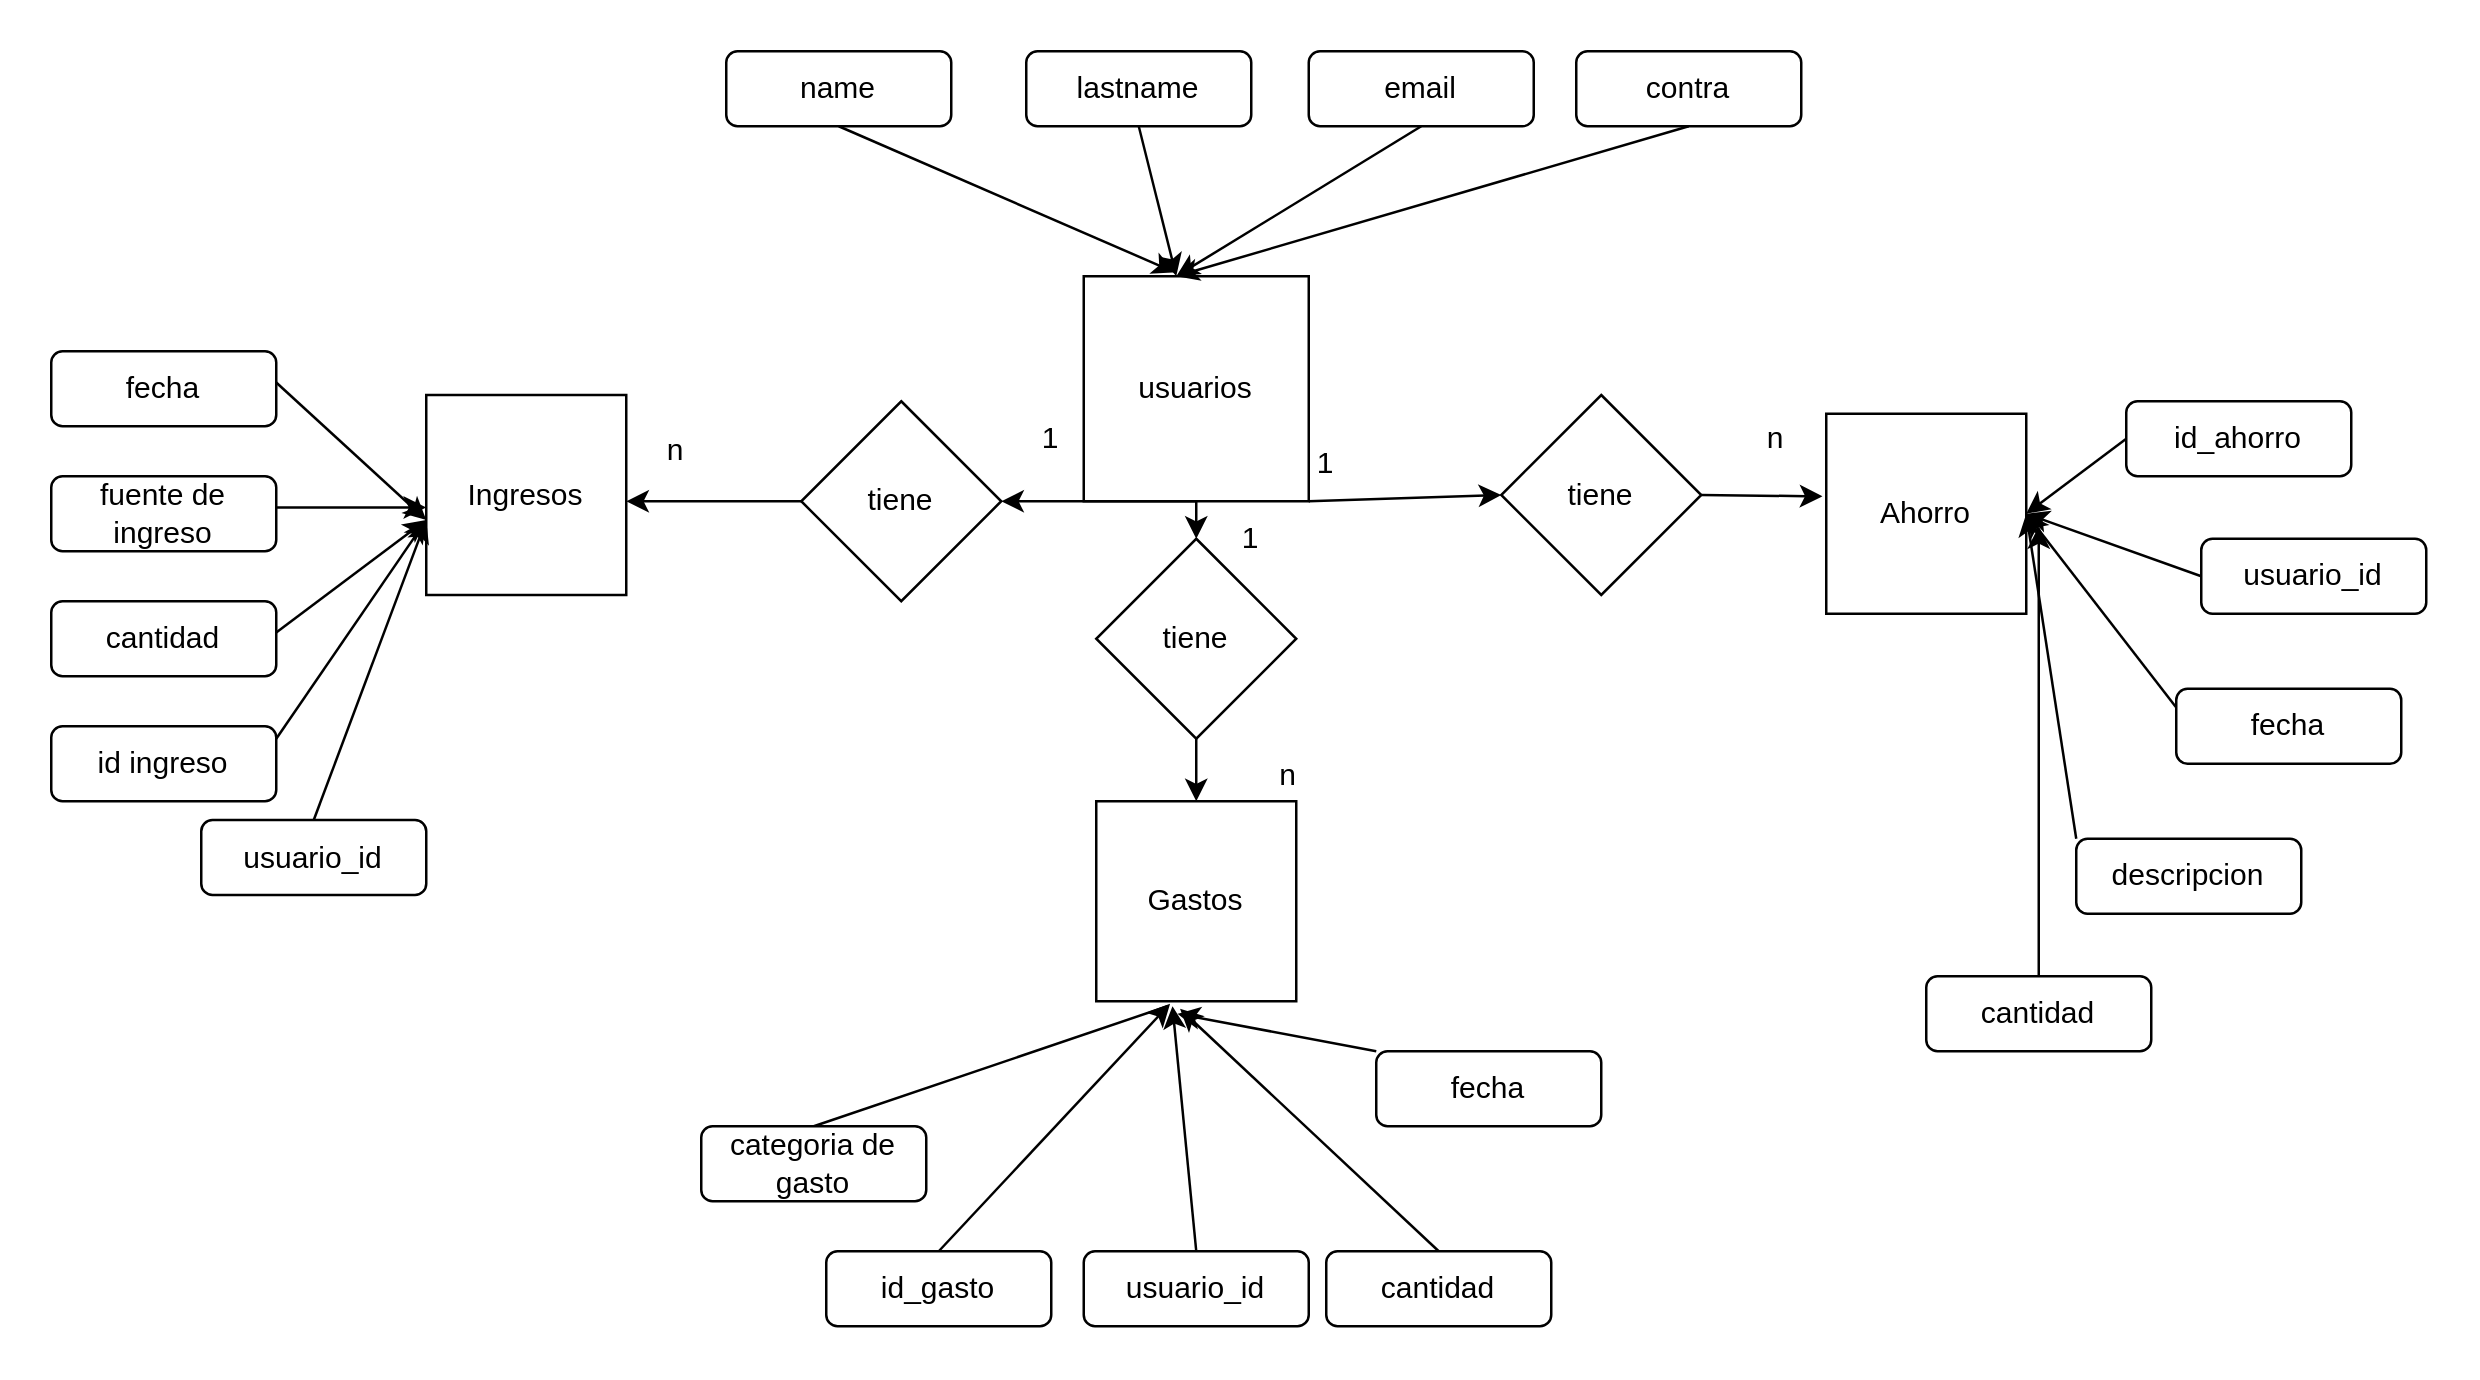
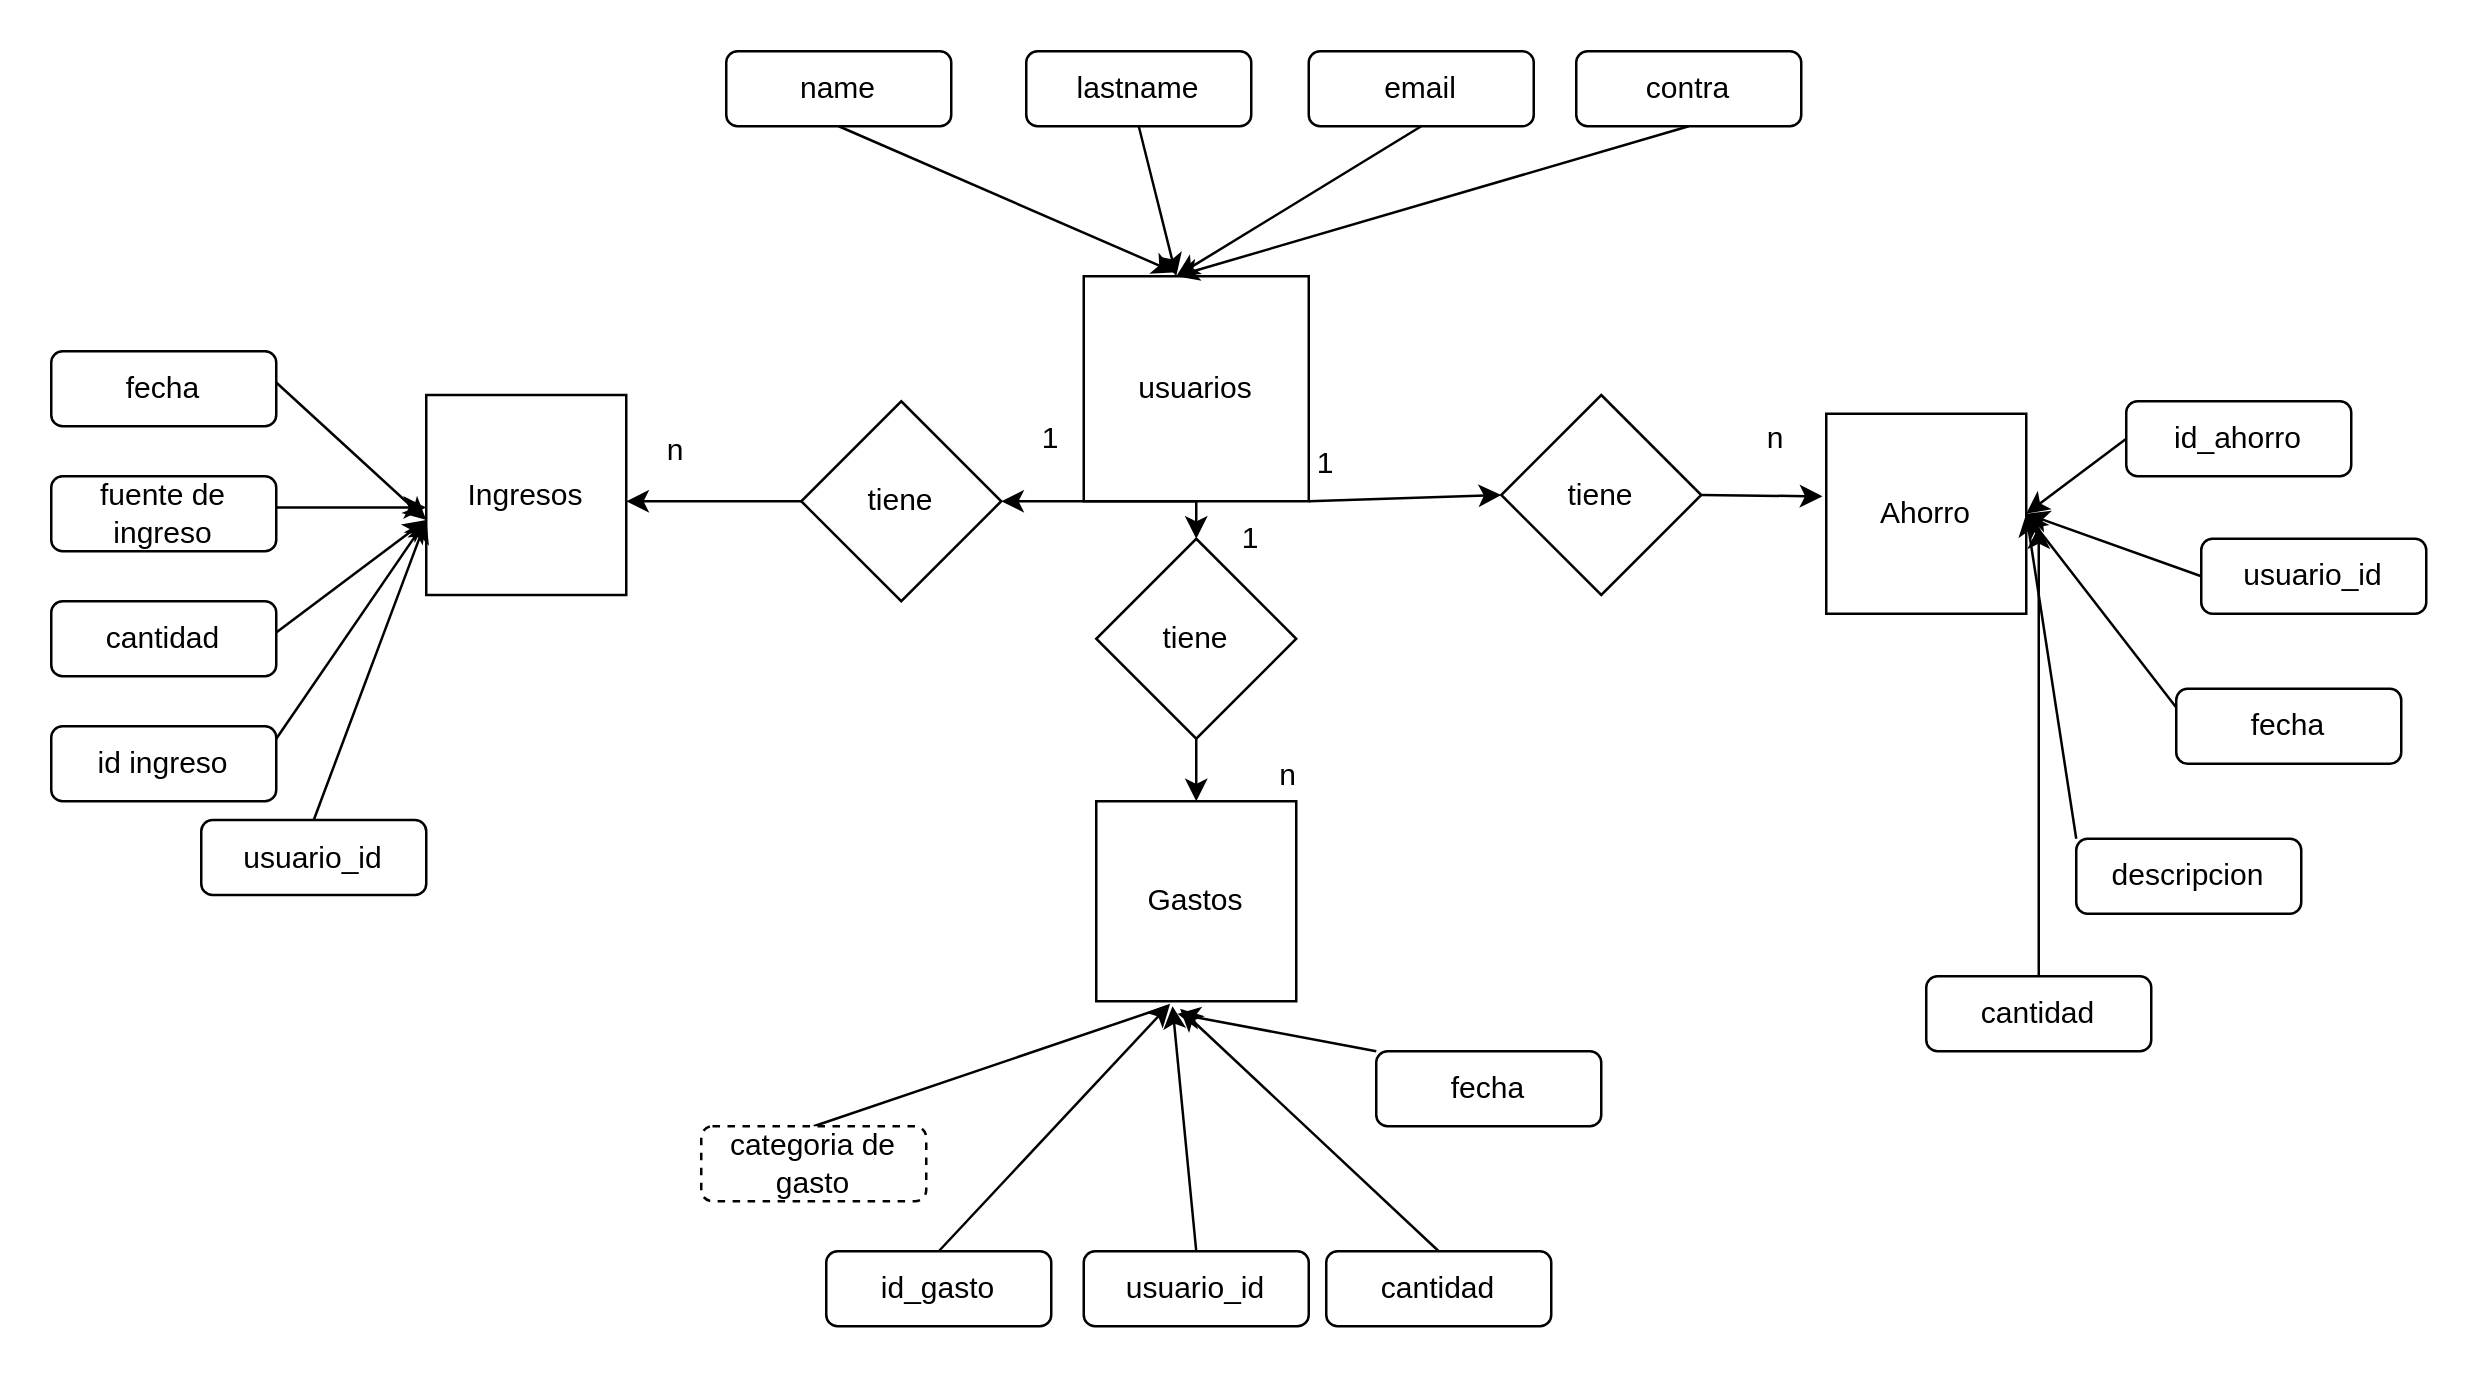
node "categoria de gasto": style solid -> dashed
